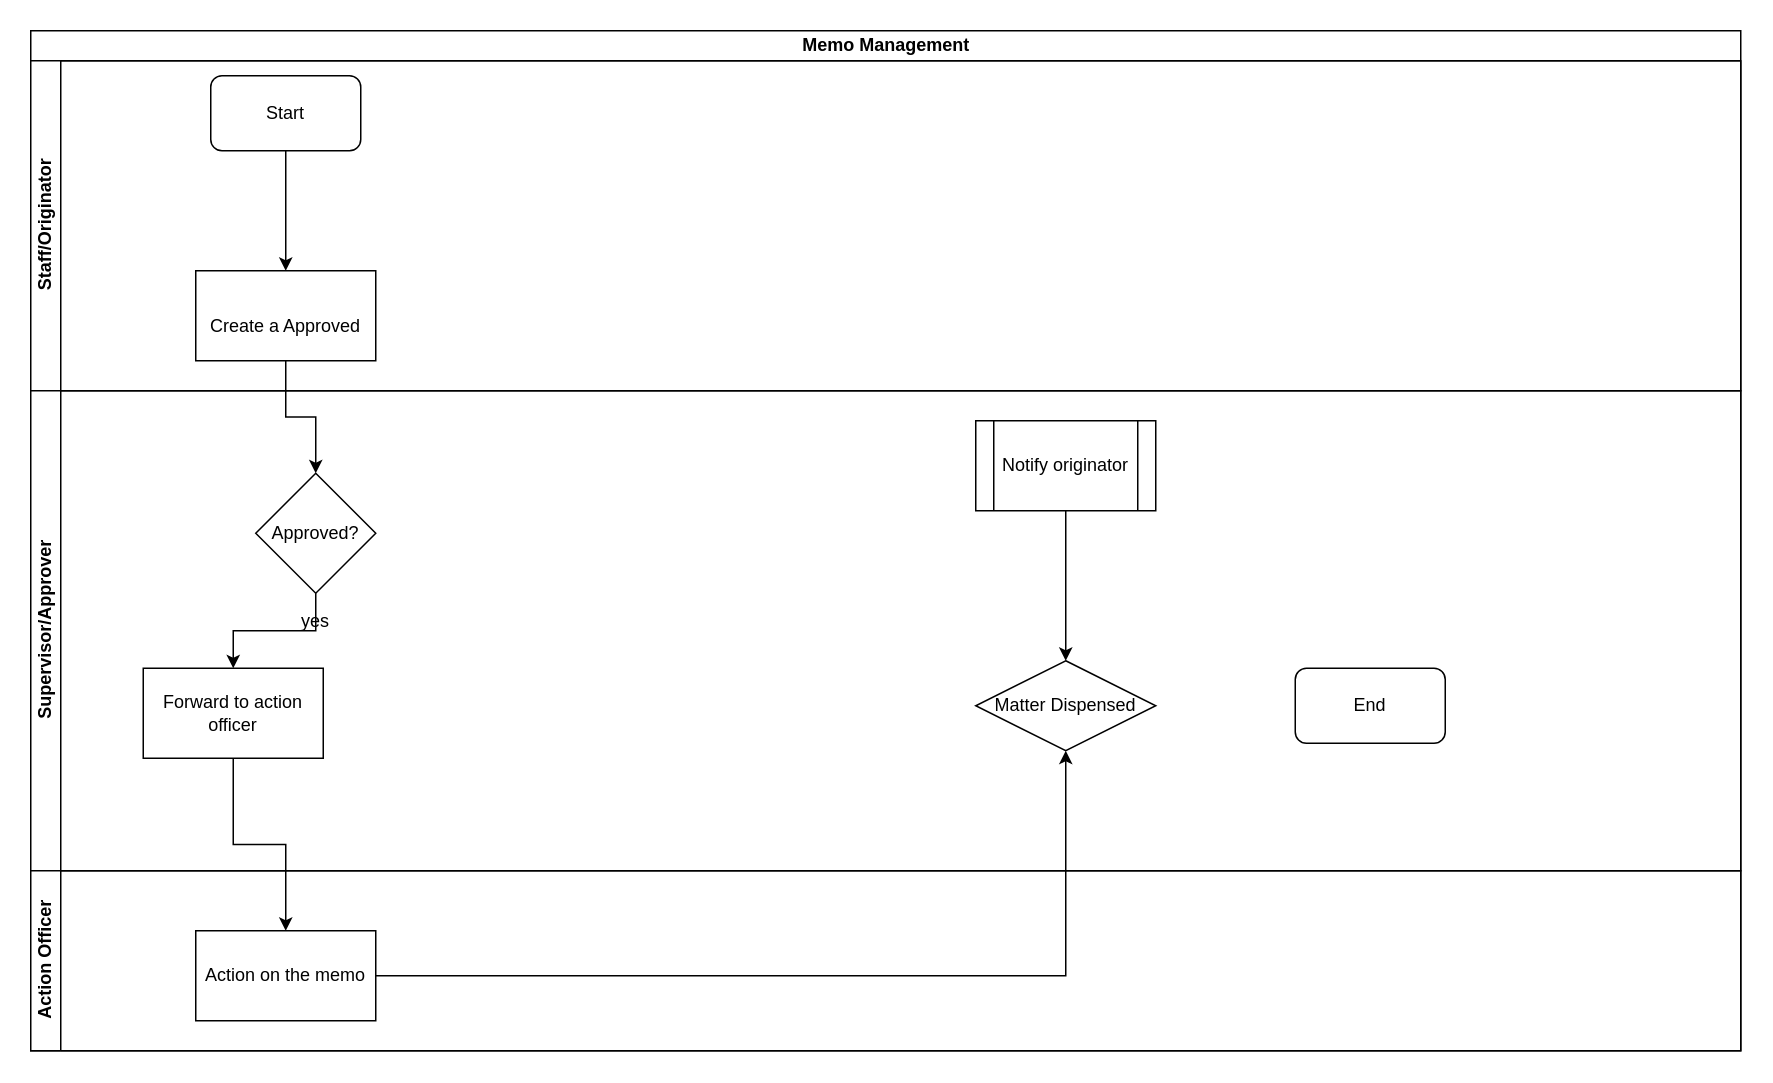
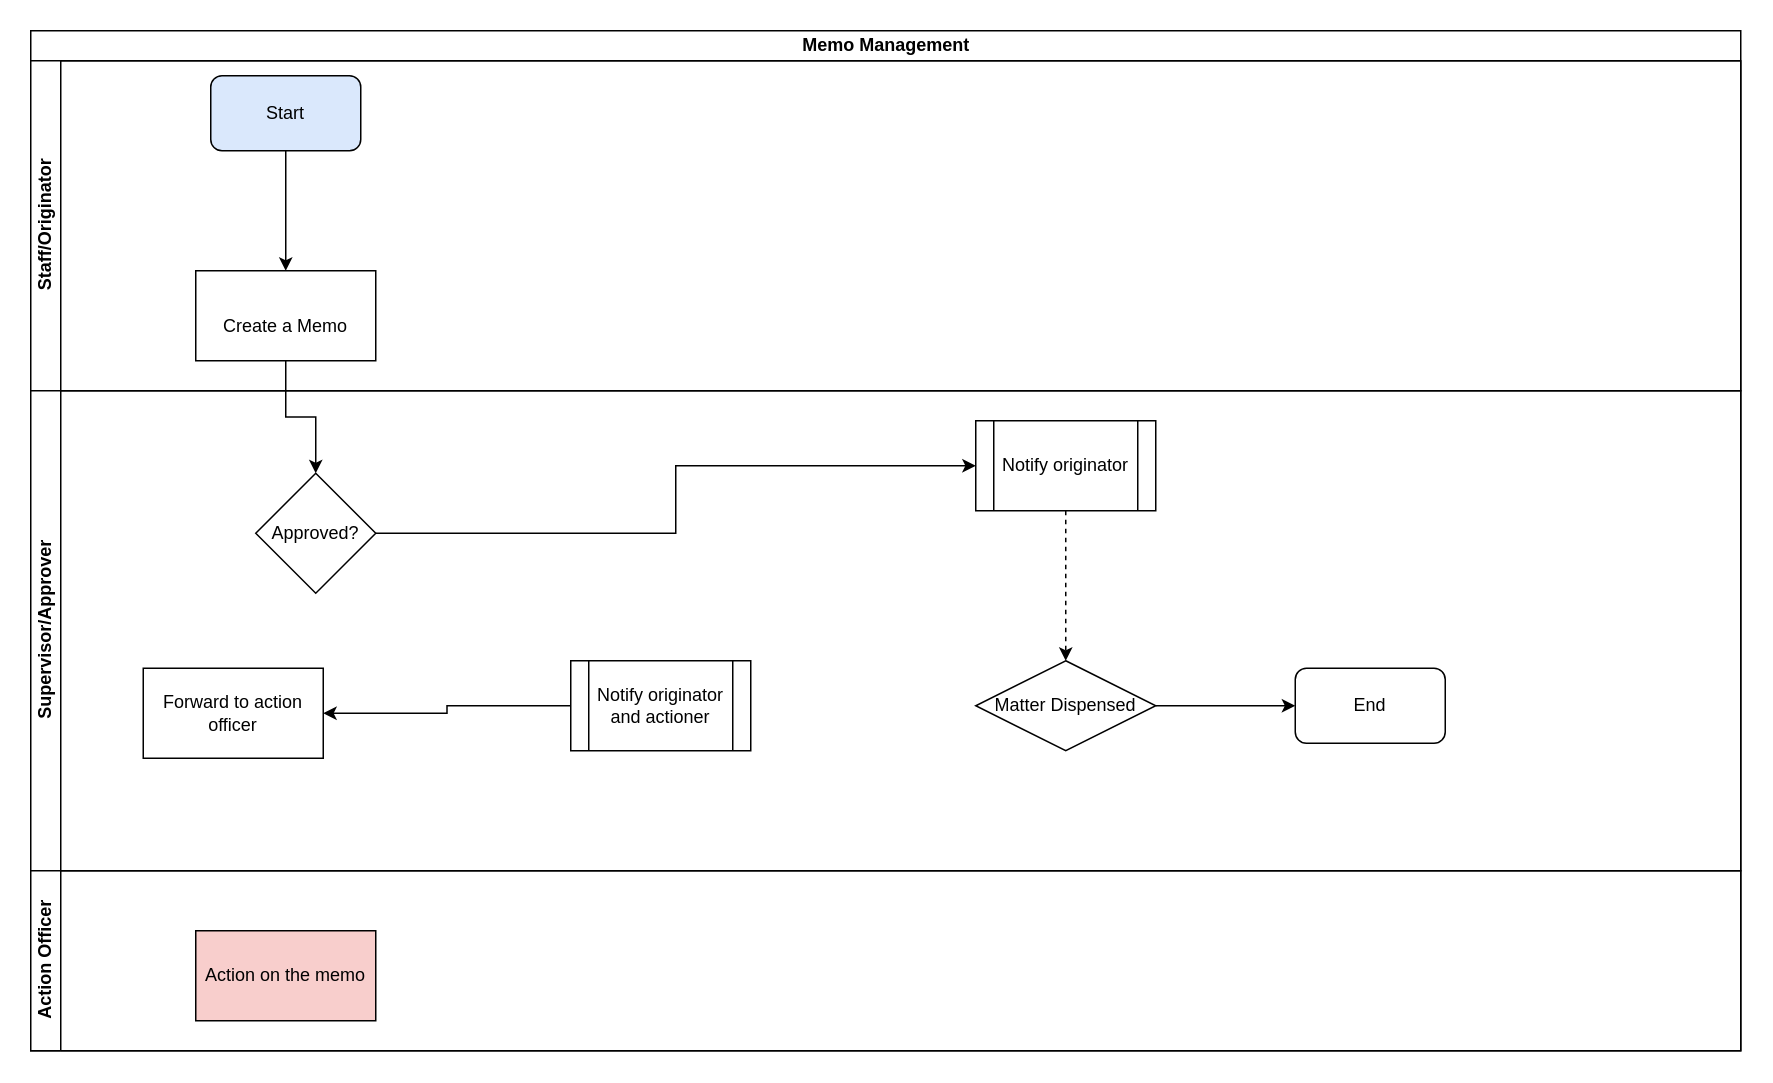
node "Start": fillcolor #ffffff -> #dae8fc
node "Create a Approved": label "Create a Approved" -> "Create a Memo"
edge "Notify originator" -> "Matter Dispensed": style solid -> dashed
node "yes": removed
edge "Approved?" -> "Forward to action officer": now "Approved?" -> "Notify originator"
edge "Notify originator and actioner" -> "Forward to action officer": added
node "Notify originator and actioner": added
edge "Matter Dispensed" -> "End": added
edge "Forward to action officer" -> "Action on the memo": removed
node "Action on the memo": fillcolor #ffffff -> #f8cecc
edge "Action on the memo" -> "Matter Dispensed": removed
